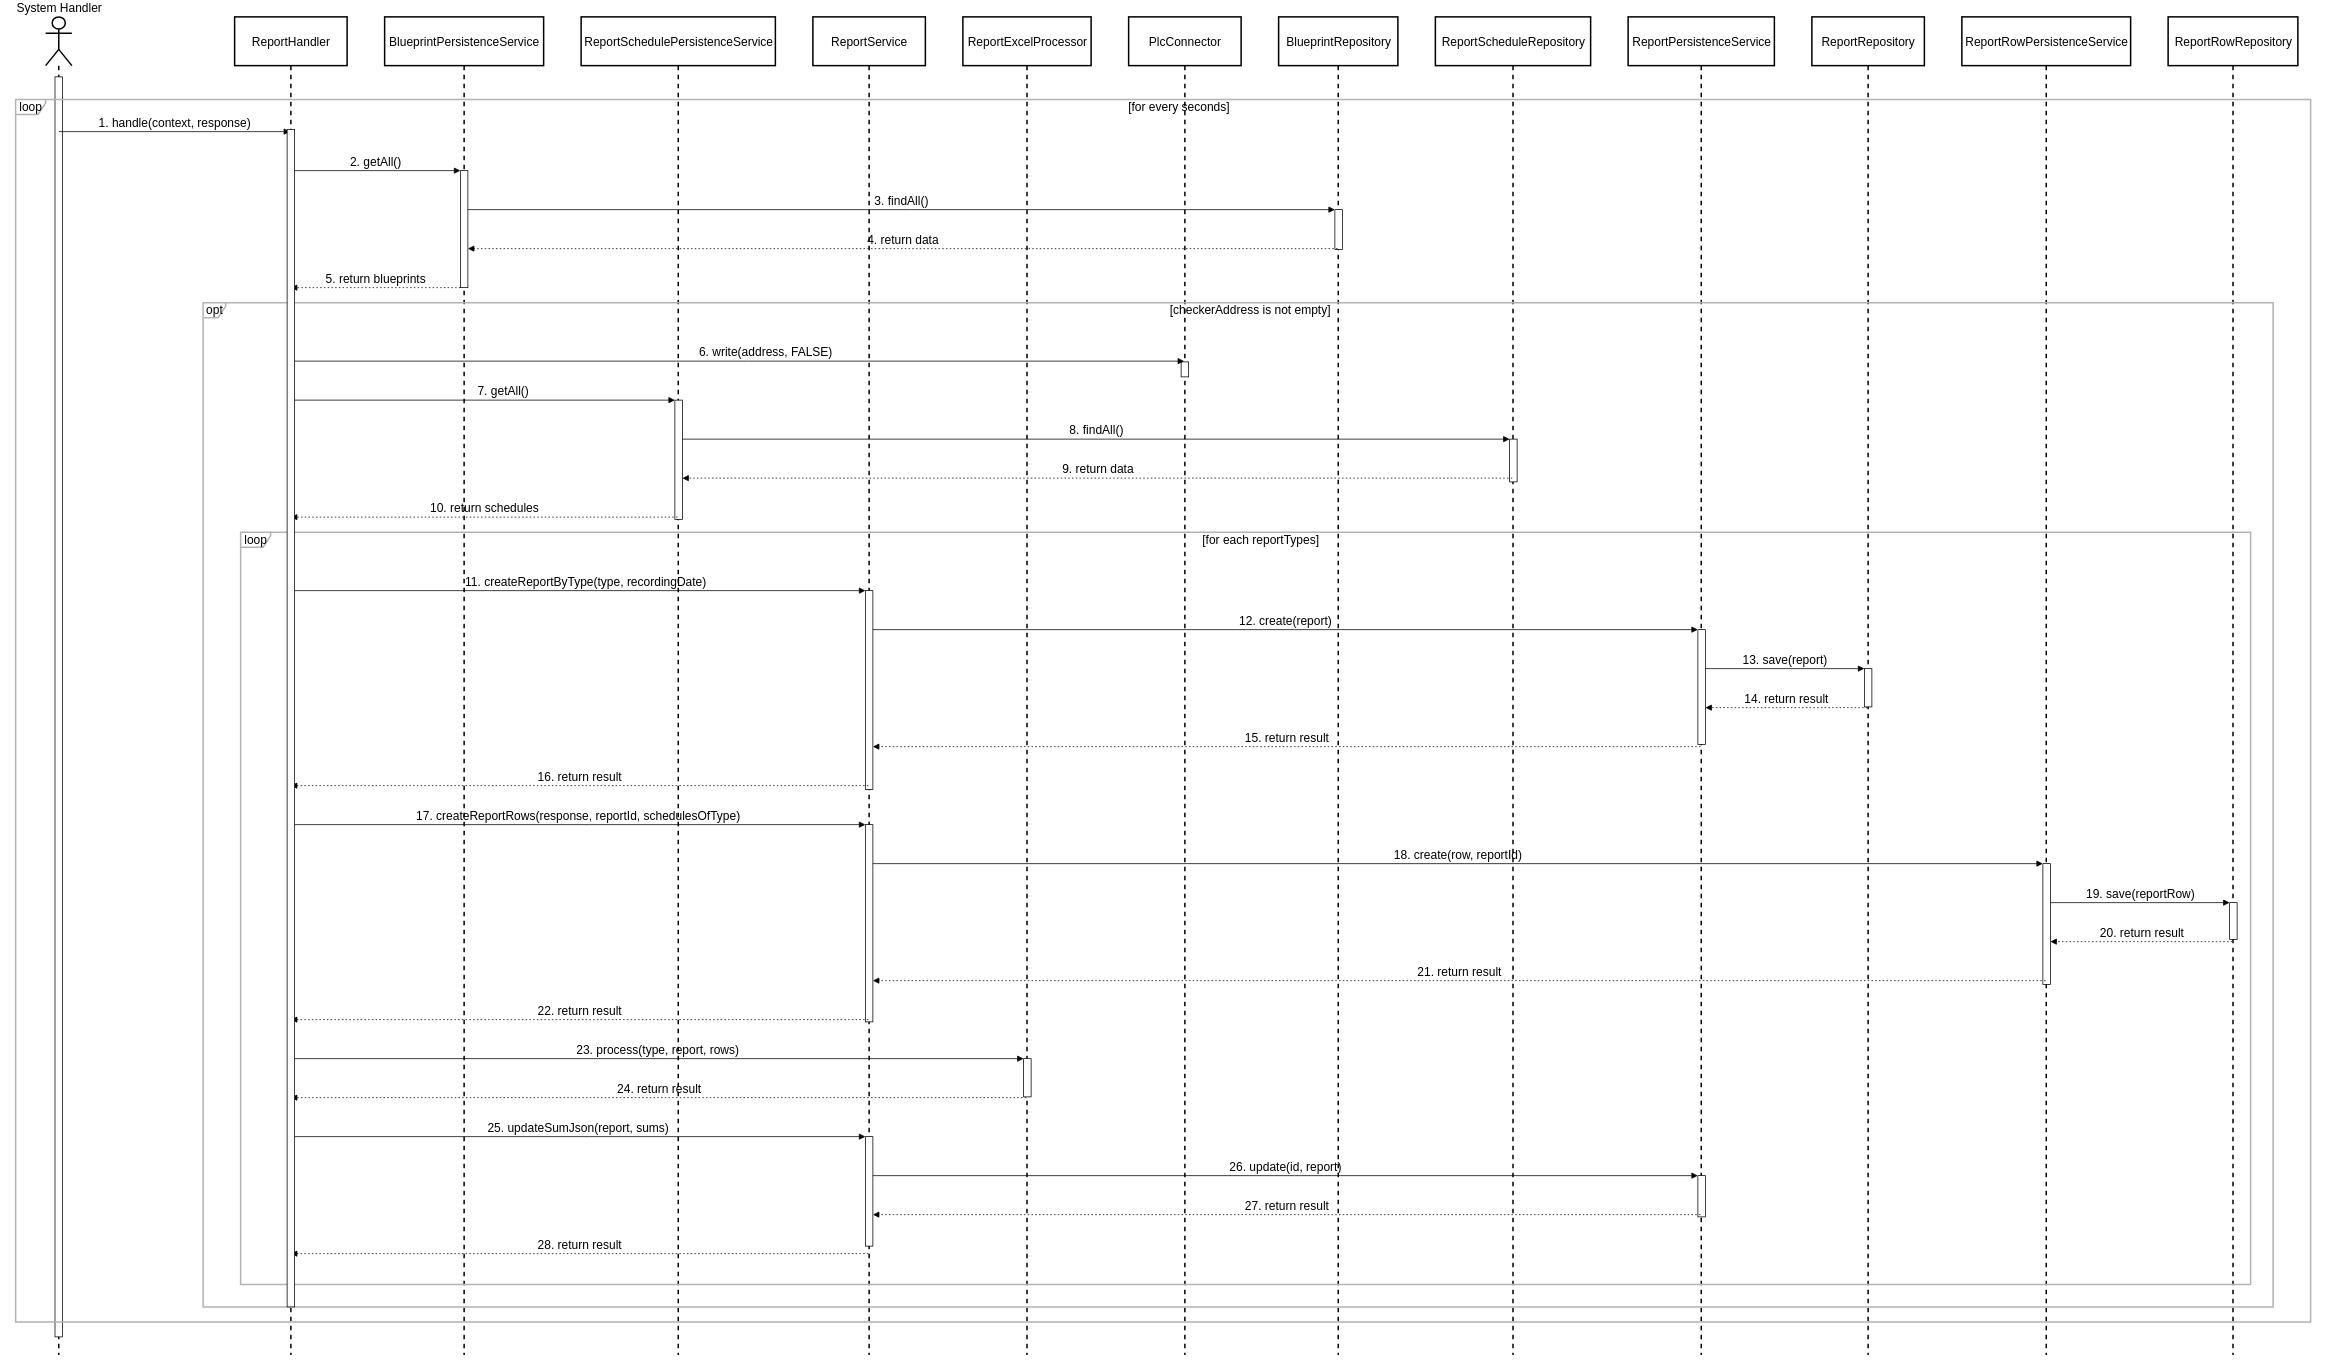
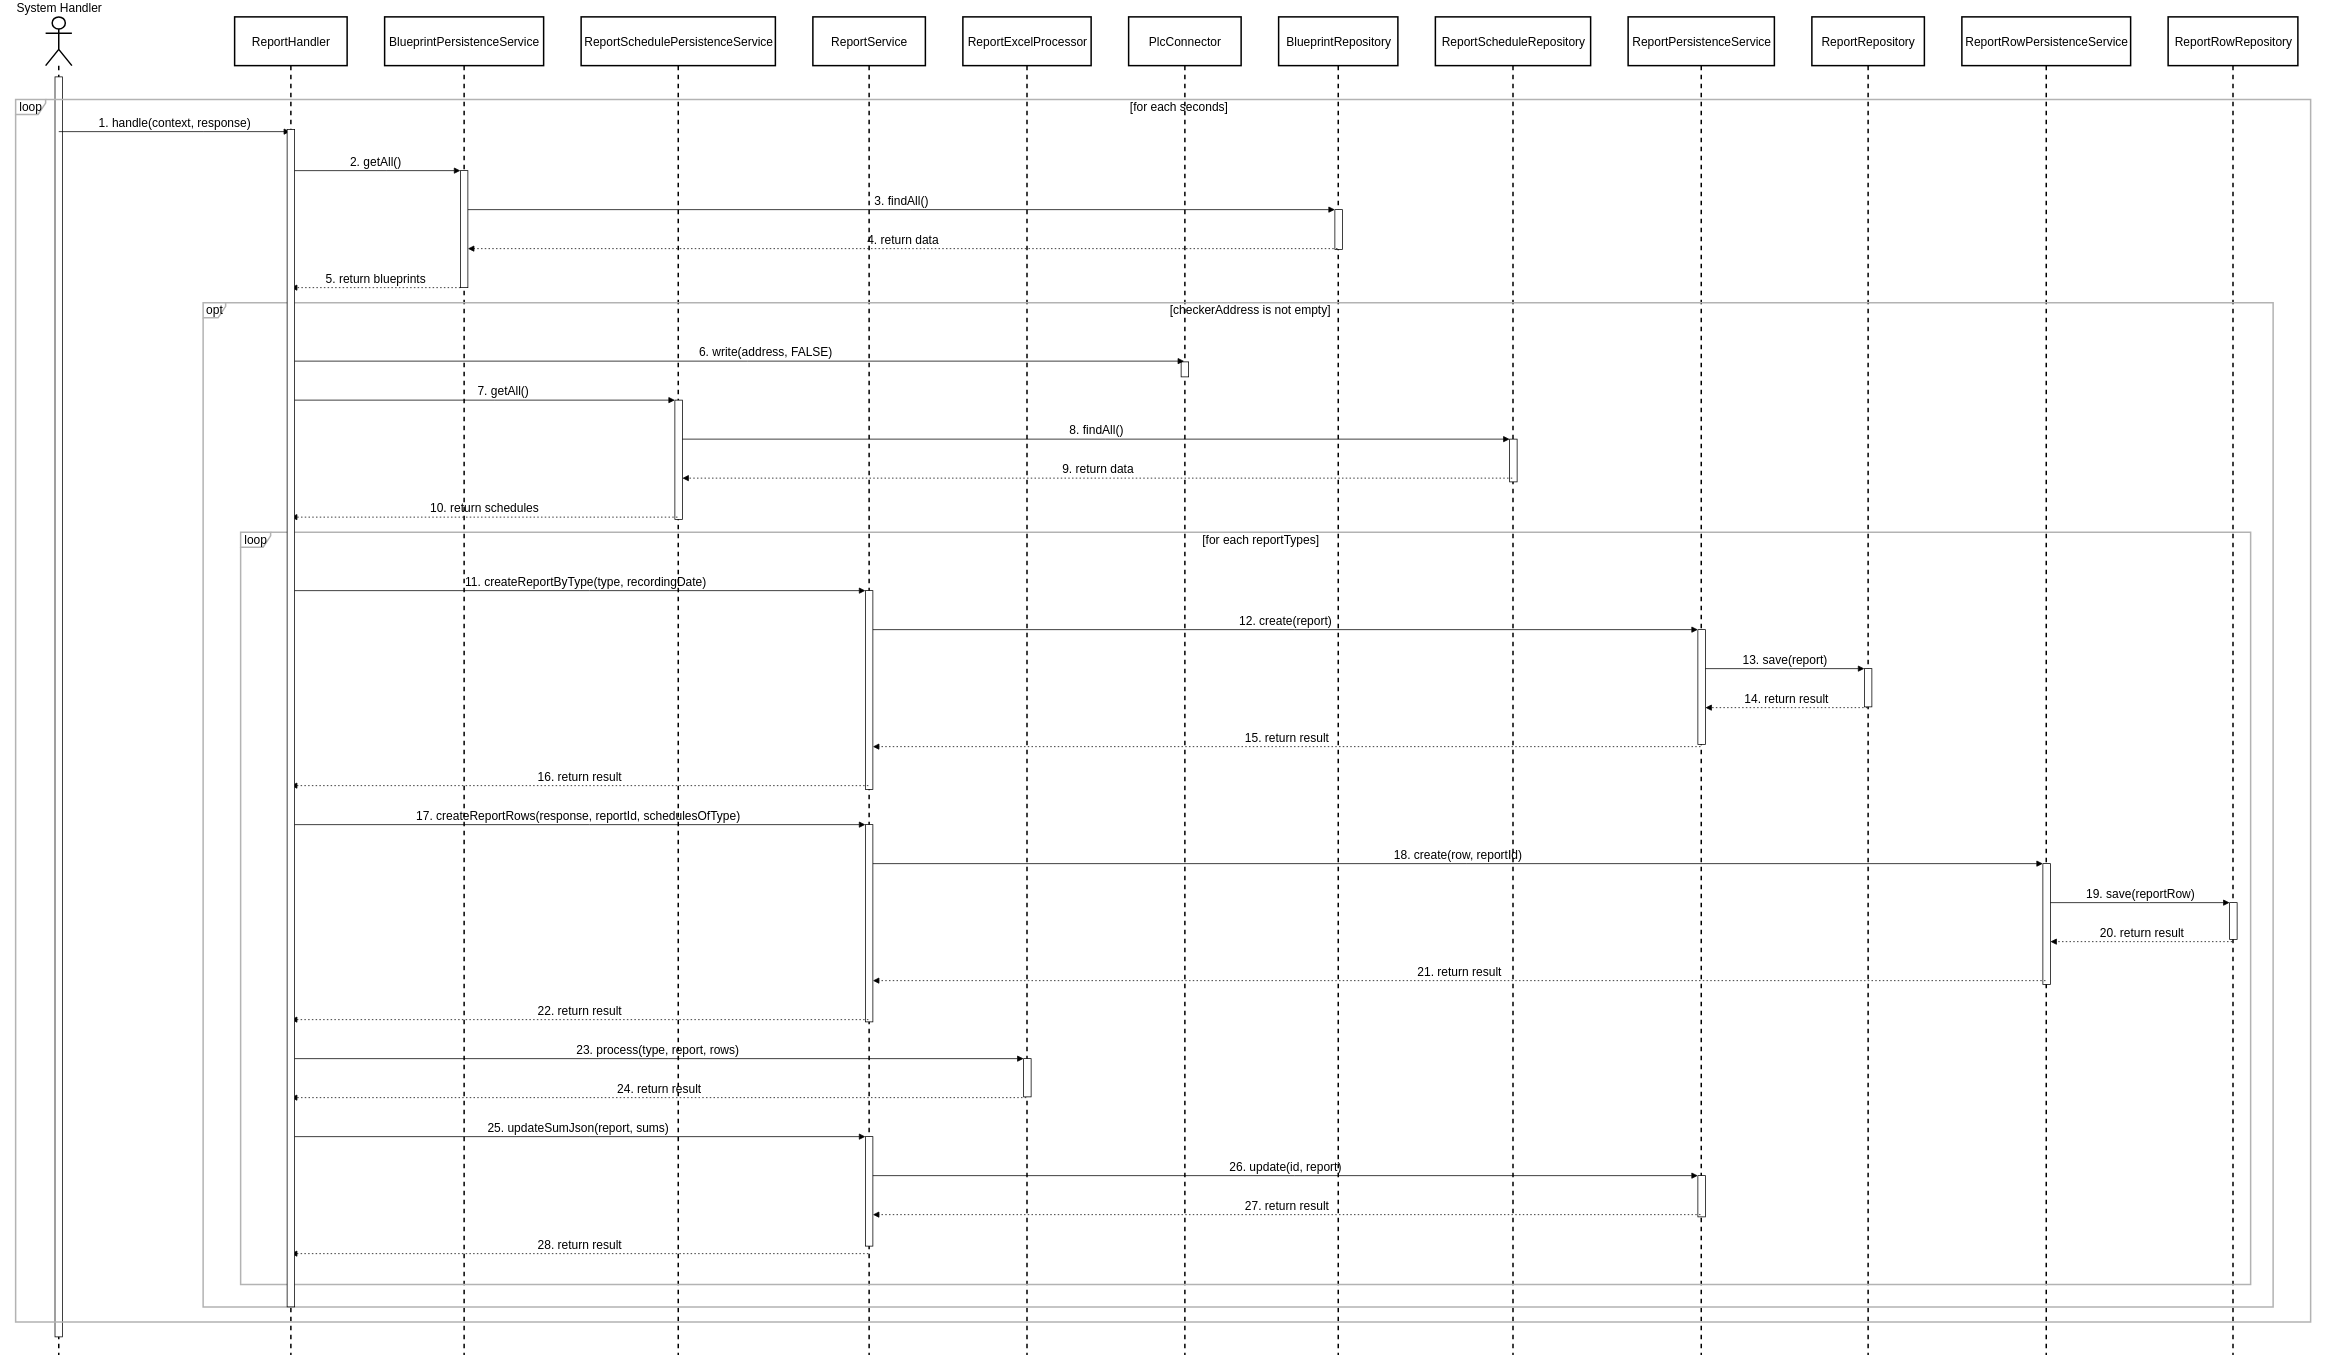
node "[for every seconds]": label "[for every seconds]" -> "[for each seconds]"
